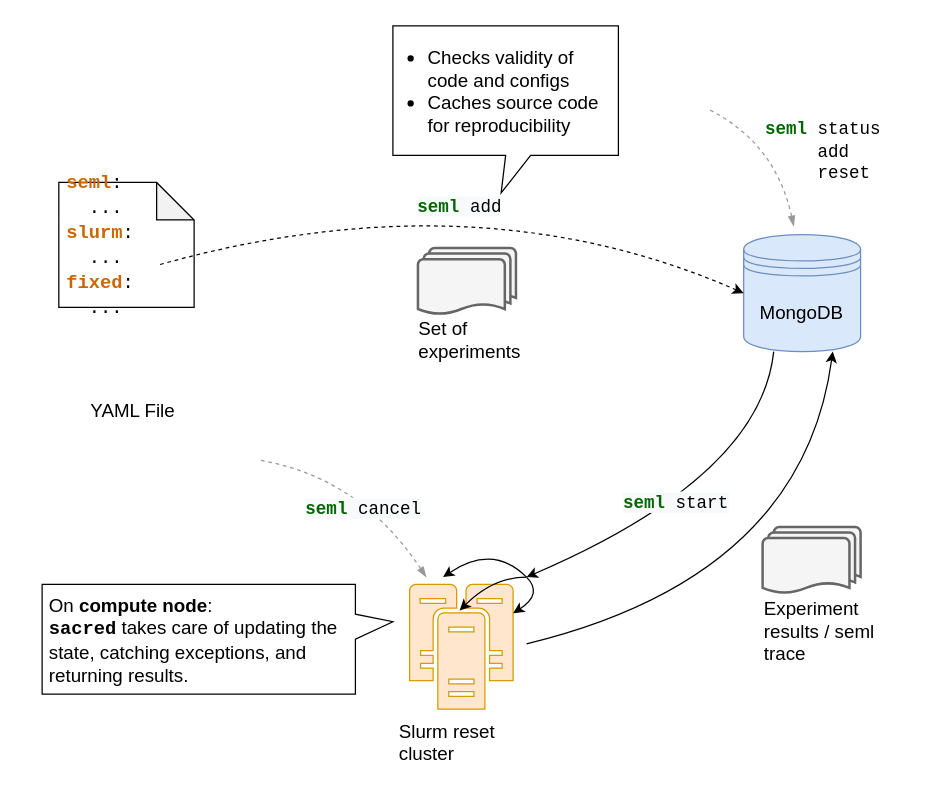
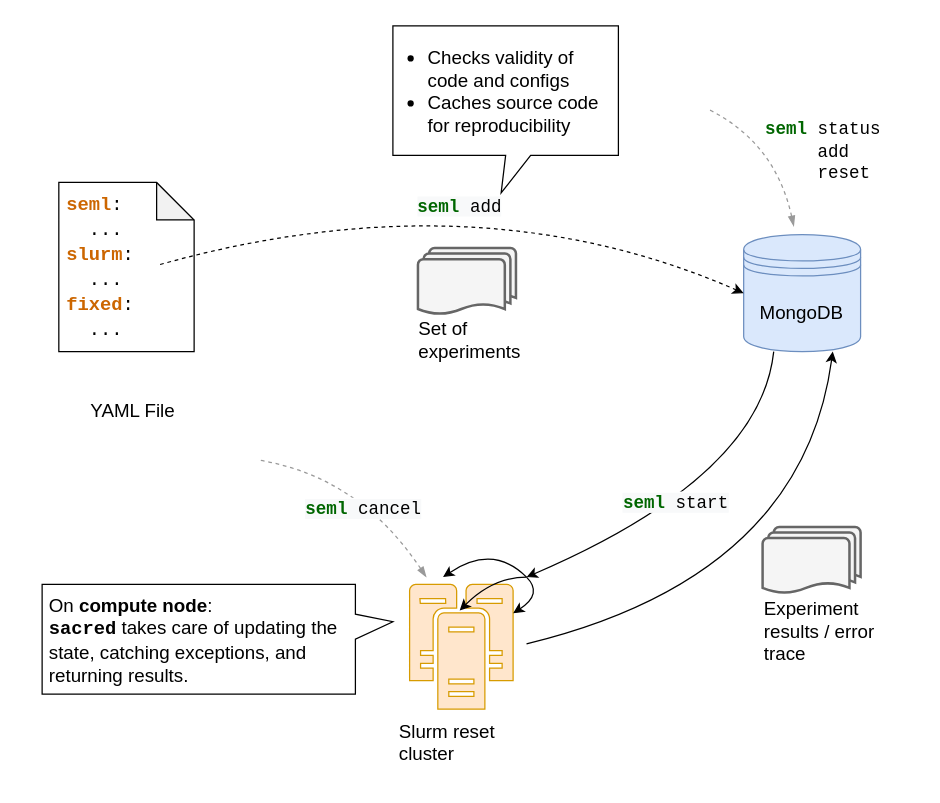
node "seml: ... slurm: ... fixed: ...": size 135x125 -> 135x169
node "Experiment results / seml trace": label "Experiment results / seml trace" -> "Experiment results / error trace"
